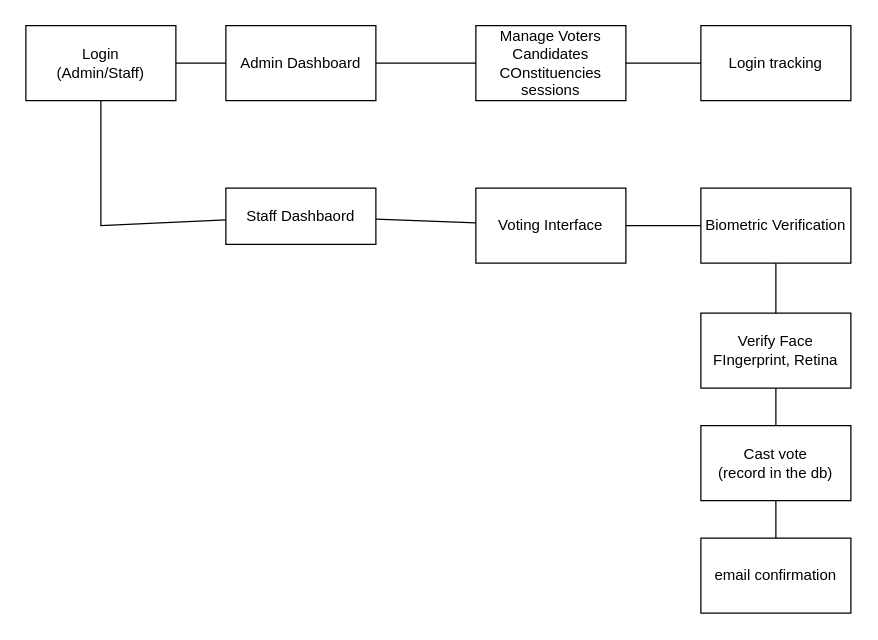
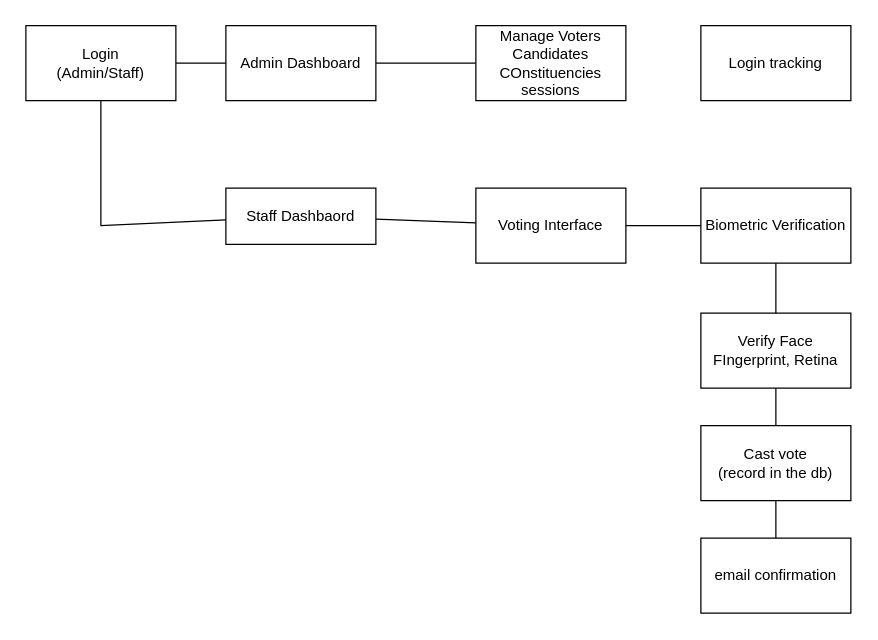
edge "Manage Voters Candidates COnstituencies sessions" -- "Login tracking": removed
